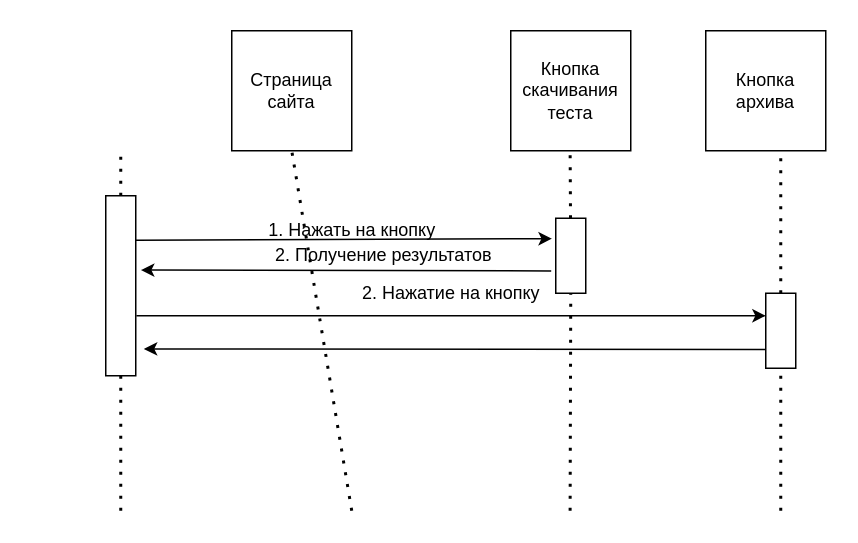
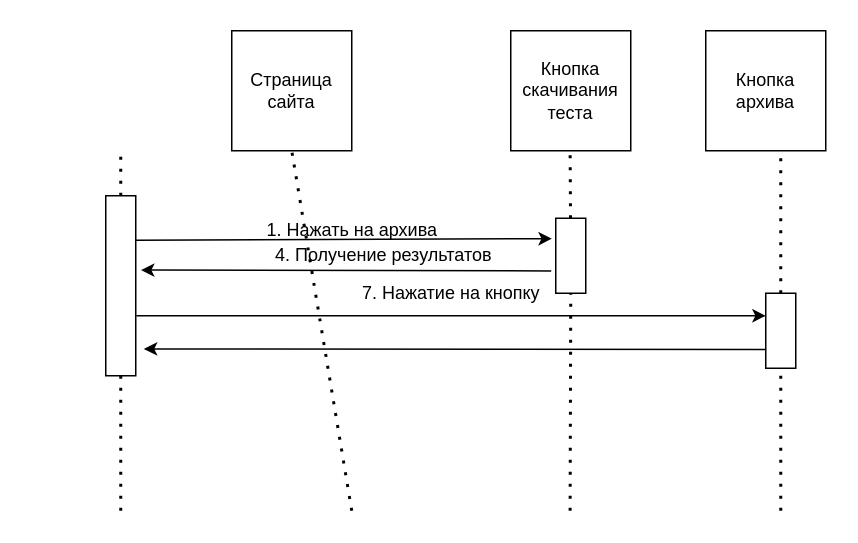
node "1. Нажать на кнопку": label "1. Нажать на кнопку" -> "1. Нажать на архива"
node "2. Получение результатов": label "2. Получение результатов" -> "4. Получение результатов"
node "2. Нажатие на кнопку": label "2. Нажатие на кнопку" -> "7. Нажатие на кнопку"
